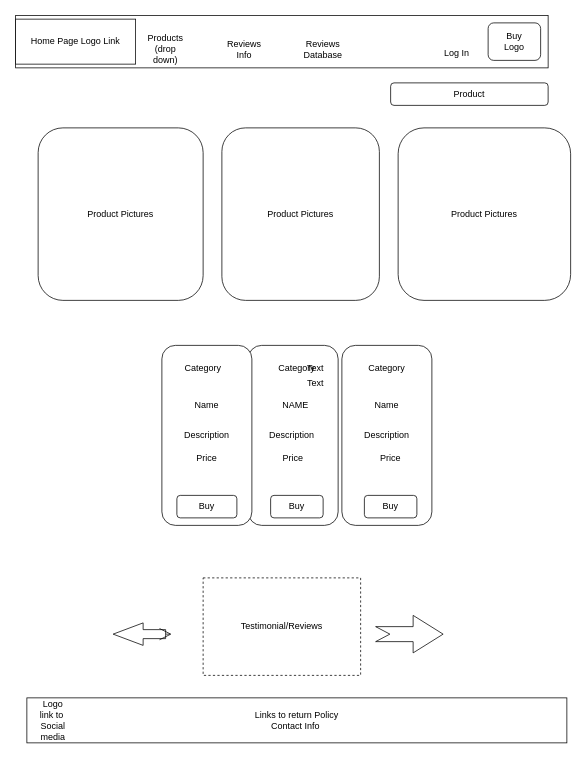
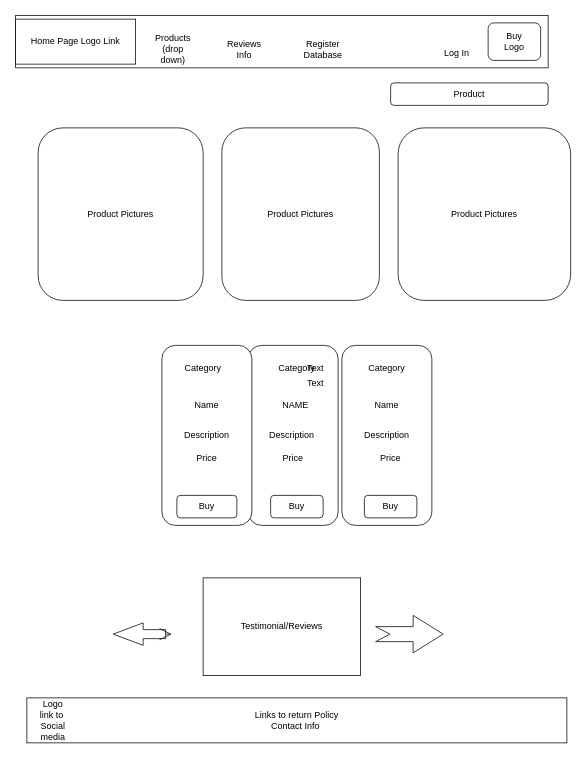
node "Products (drop down)": moved (165, 49) -> (173, 49)
node "Reviews Database": label "Reviews Database" -> "Register Database"
node "Testimonial/Reviews": style dashed -> solid
